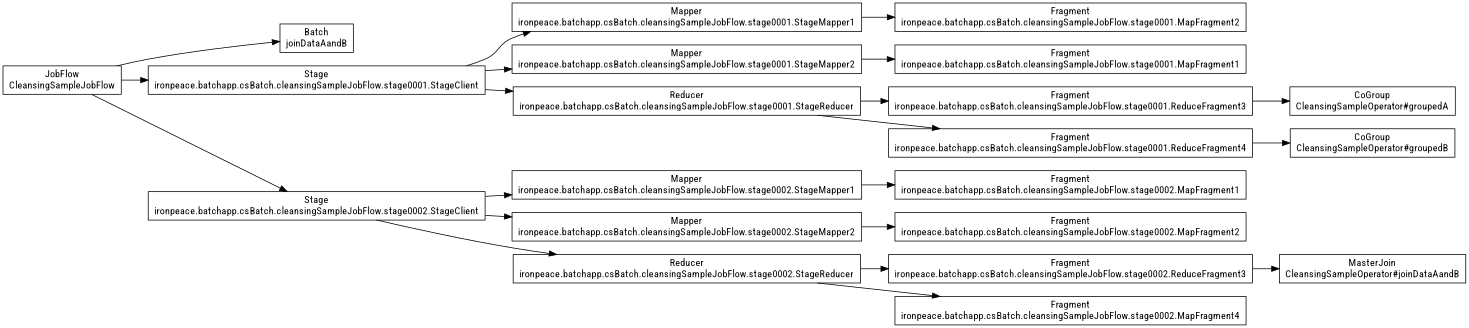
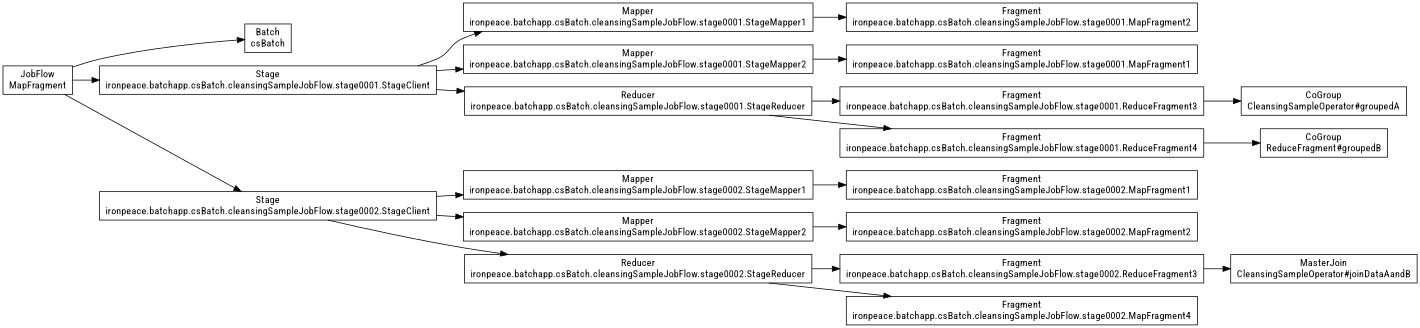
node "Batch joinDataAandB": label "Batch joinDataAandB" -> "Batch csBatch"
node "JobFlow CleansingSampleJobFlow": label "JobFlow CleansingSampleJobFlow" -> "JobFlow MapFragment"
node "CoGroup CleansingSampleOperator#groupedB": label "CoGroup CleansingSampleOperator#groupedB" -> "CoGroup ReduceFragment#groupedB"
